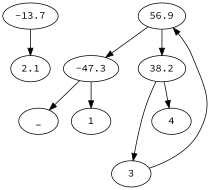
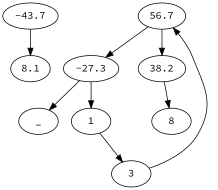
node "-13.7": label "-13.7" -> "-43.7"
node "56.9": label "56.9" -> "56.7"
node "2.1": label "2.1" -> "8.1"
node "-47.3": label "-47.3" -> "-27.3"
edge "38.2" -> "3": now "1" -> "3"
node "4": label "4" -> "8"
